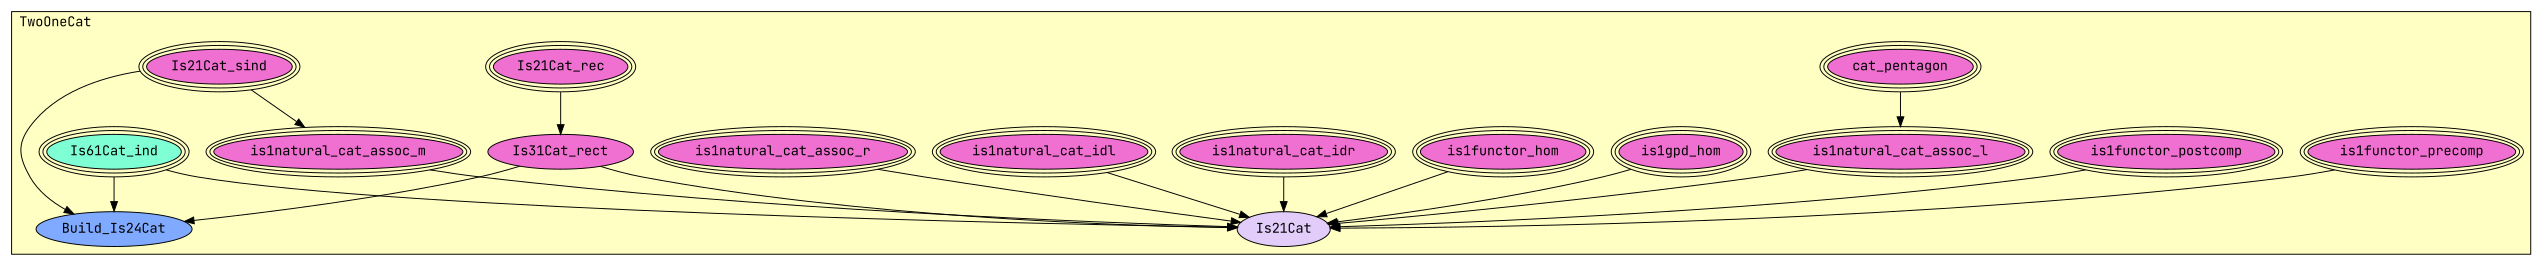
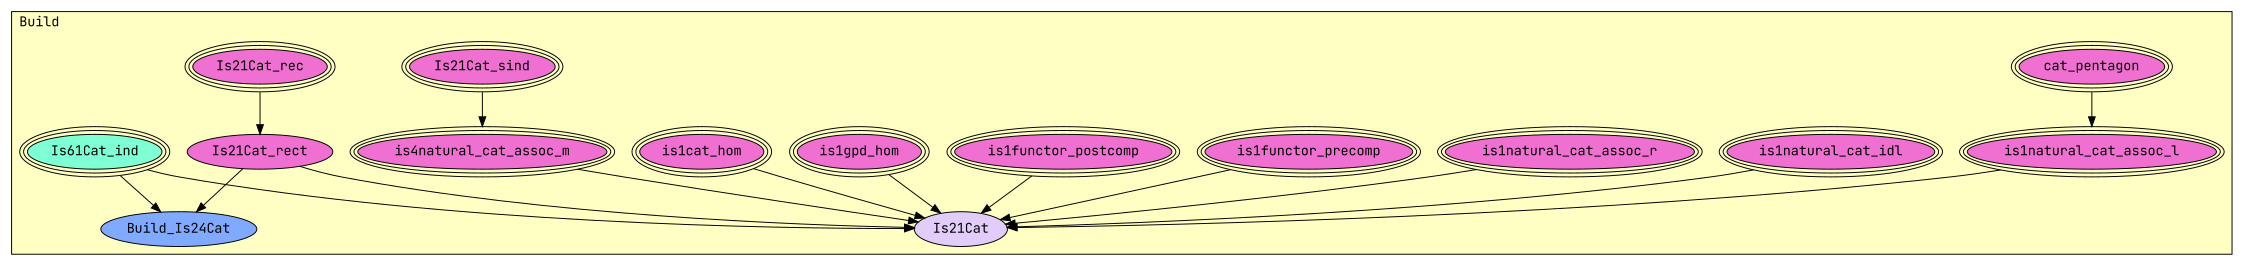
cluster "TwoOneCat": label "TwoOneCat" -> "Build"
edge "Is21Cat_sind" -> "Build_Is24Cat": removed
node "is1natural_cat_assoc_m": label "is1natural_cat_assoc_m" -> "is4natural_cat_assoc_m"
node "Is31Cat_rect": label "Is31Cat_rect" -> "Is21Cat_rect"
node "is1natural_cat_idr": removed
node "is1functor_hom": label "is1functor_hom" -> "is1cat_hom"
